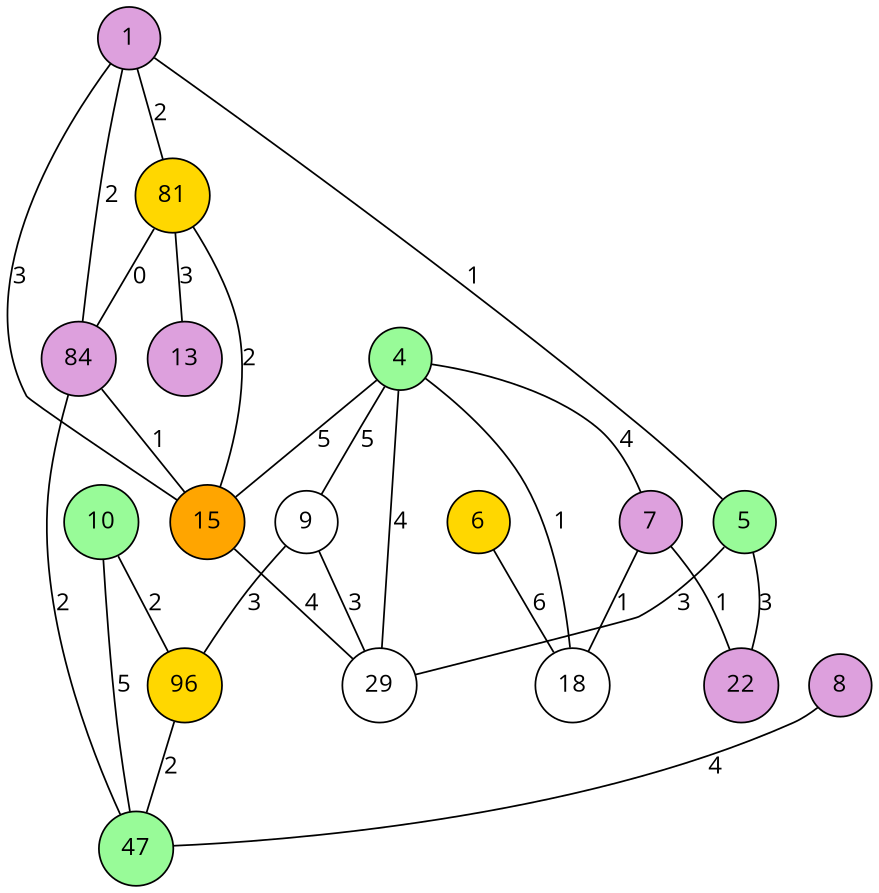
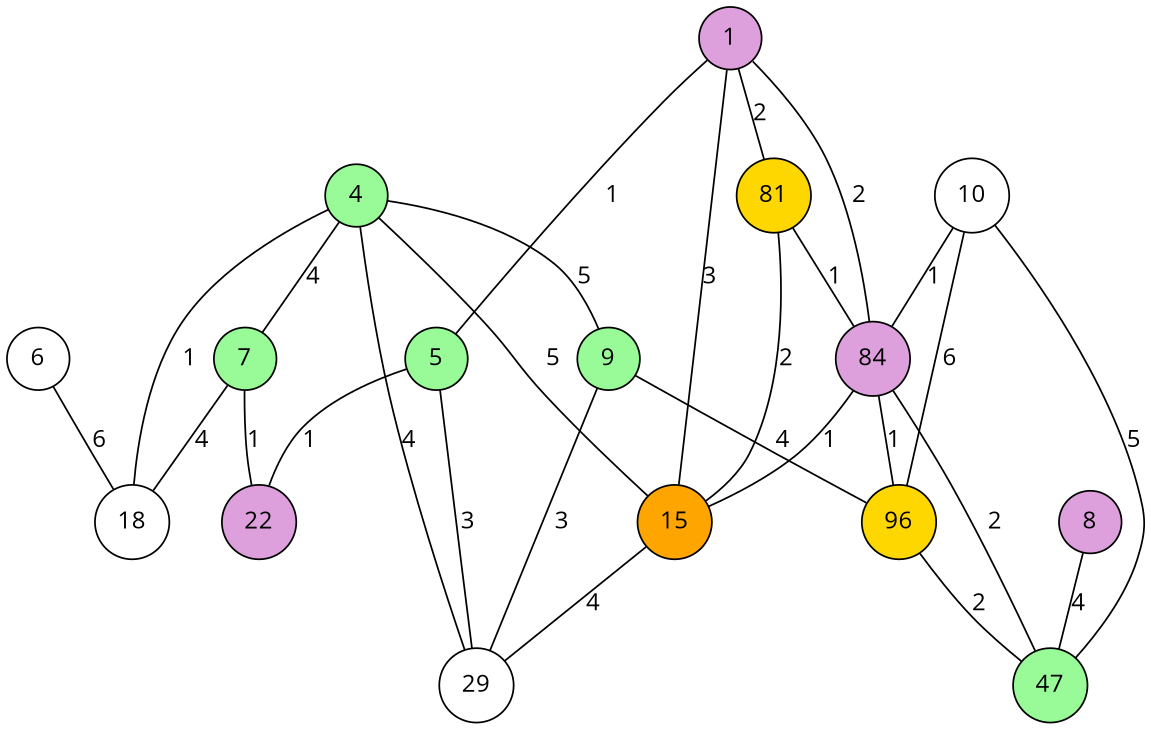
edge "81" -- "84": label "0" -> "1"
edge "10" -- "84": added, label "1"
node "13": removed
edge "84" -- "96": added, label "1"
node "10": fillcolor palegreen -> white
node "9": fillcolor white -> palegreen
node "6": fillcolor gold -> white
node "7": fillcolor plum -> palegreen
edge "10" -- "96": label "2" -> "6"
edge "9" -- "96": label "3" -> "4"
edge "7" -- "18": label "1" -> "4"
edge "5" -- "22": label "3" -> "1"
